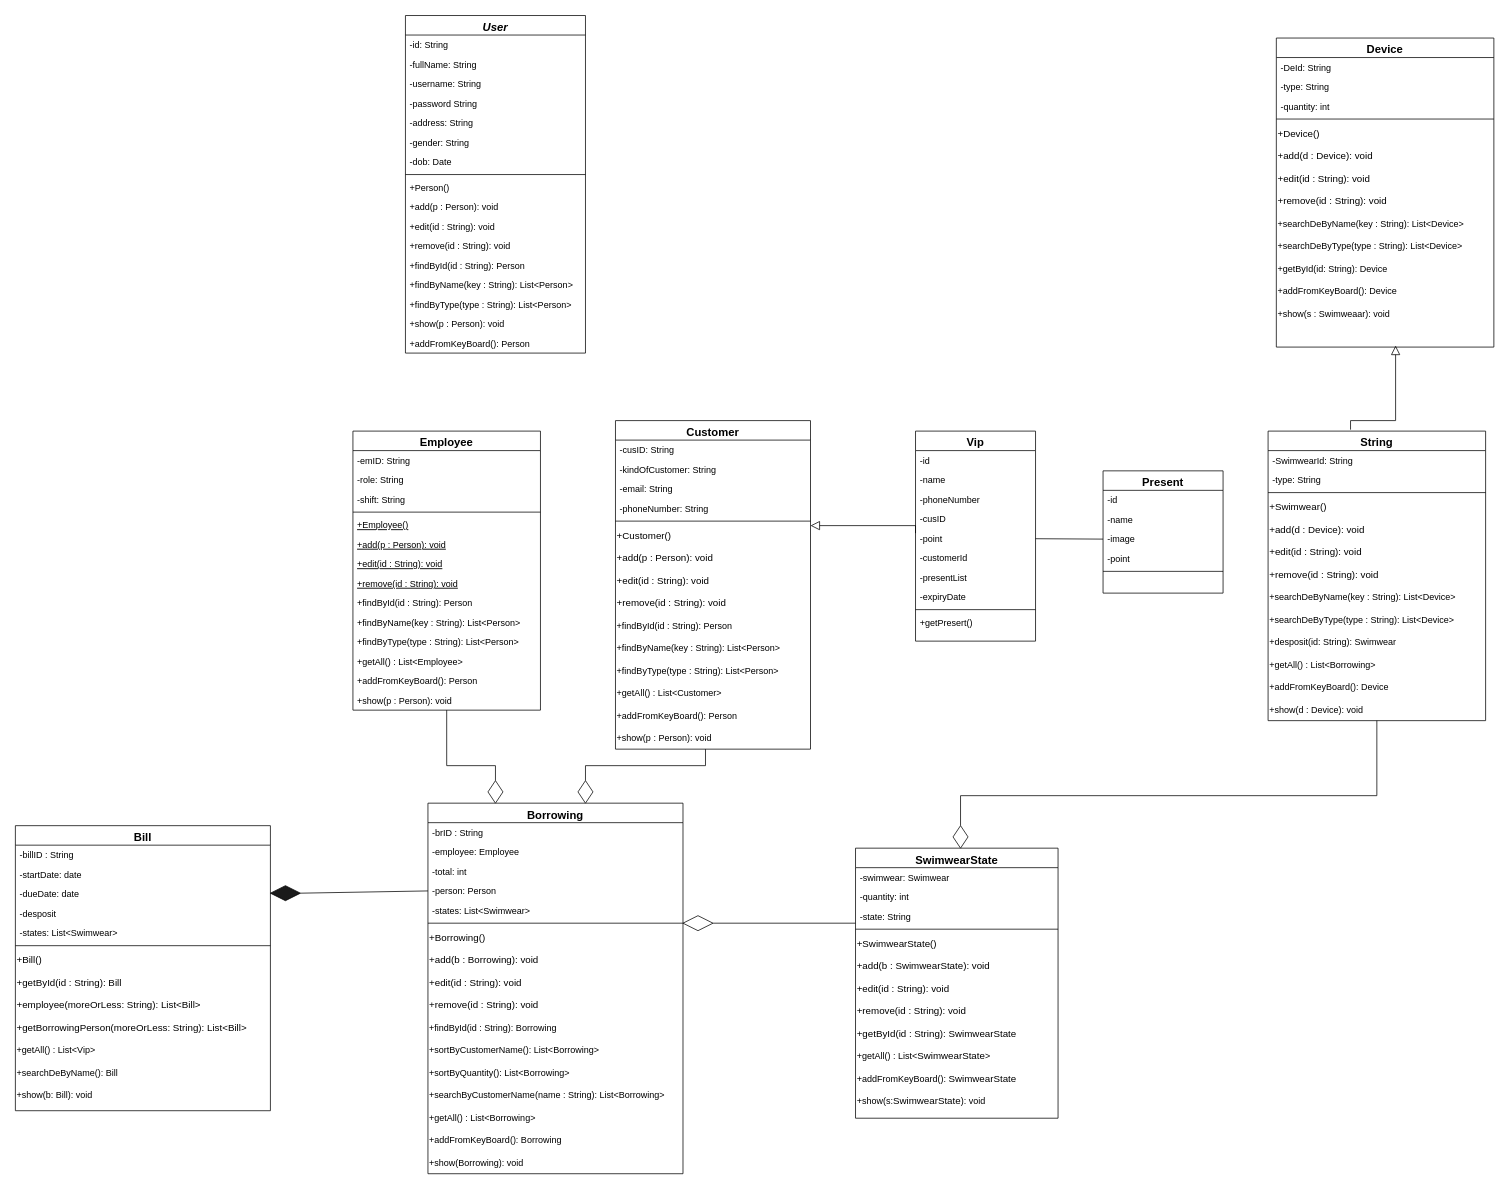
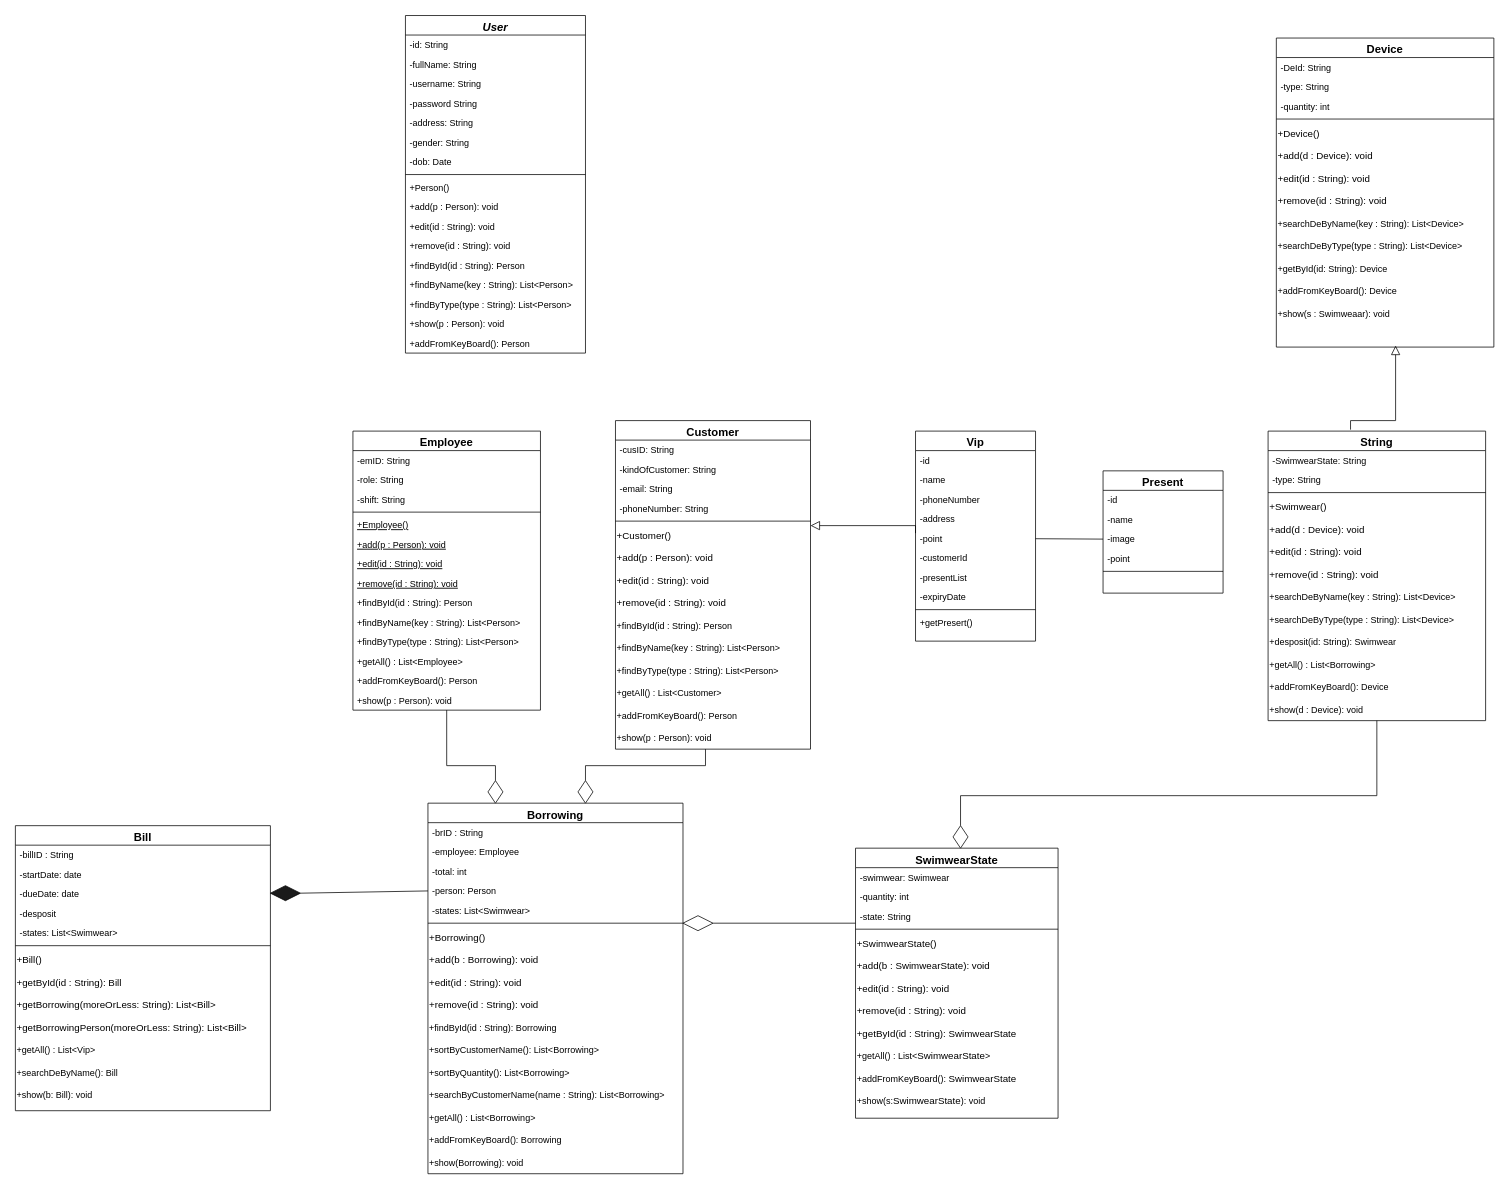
node "-SwimwearId: String": label "-SwimwearId: String" -> "-SwimwearState: String"
node "-cusID": label "-cusID" -> "-address"
node "+employee(moreOrLess: String): List<Bill>": label "+employee(moreOrLess: String): List<Bill>" -> "+getBorrowing(moreOrLess: String): List<Bill>"
